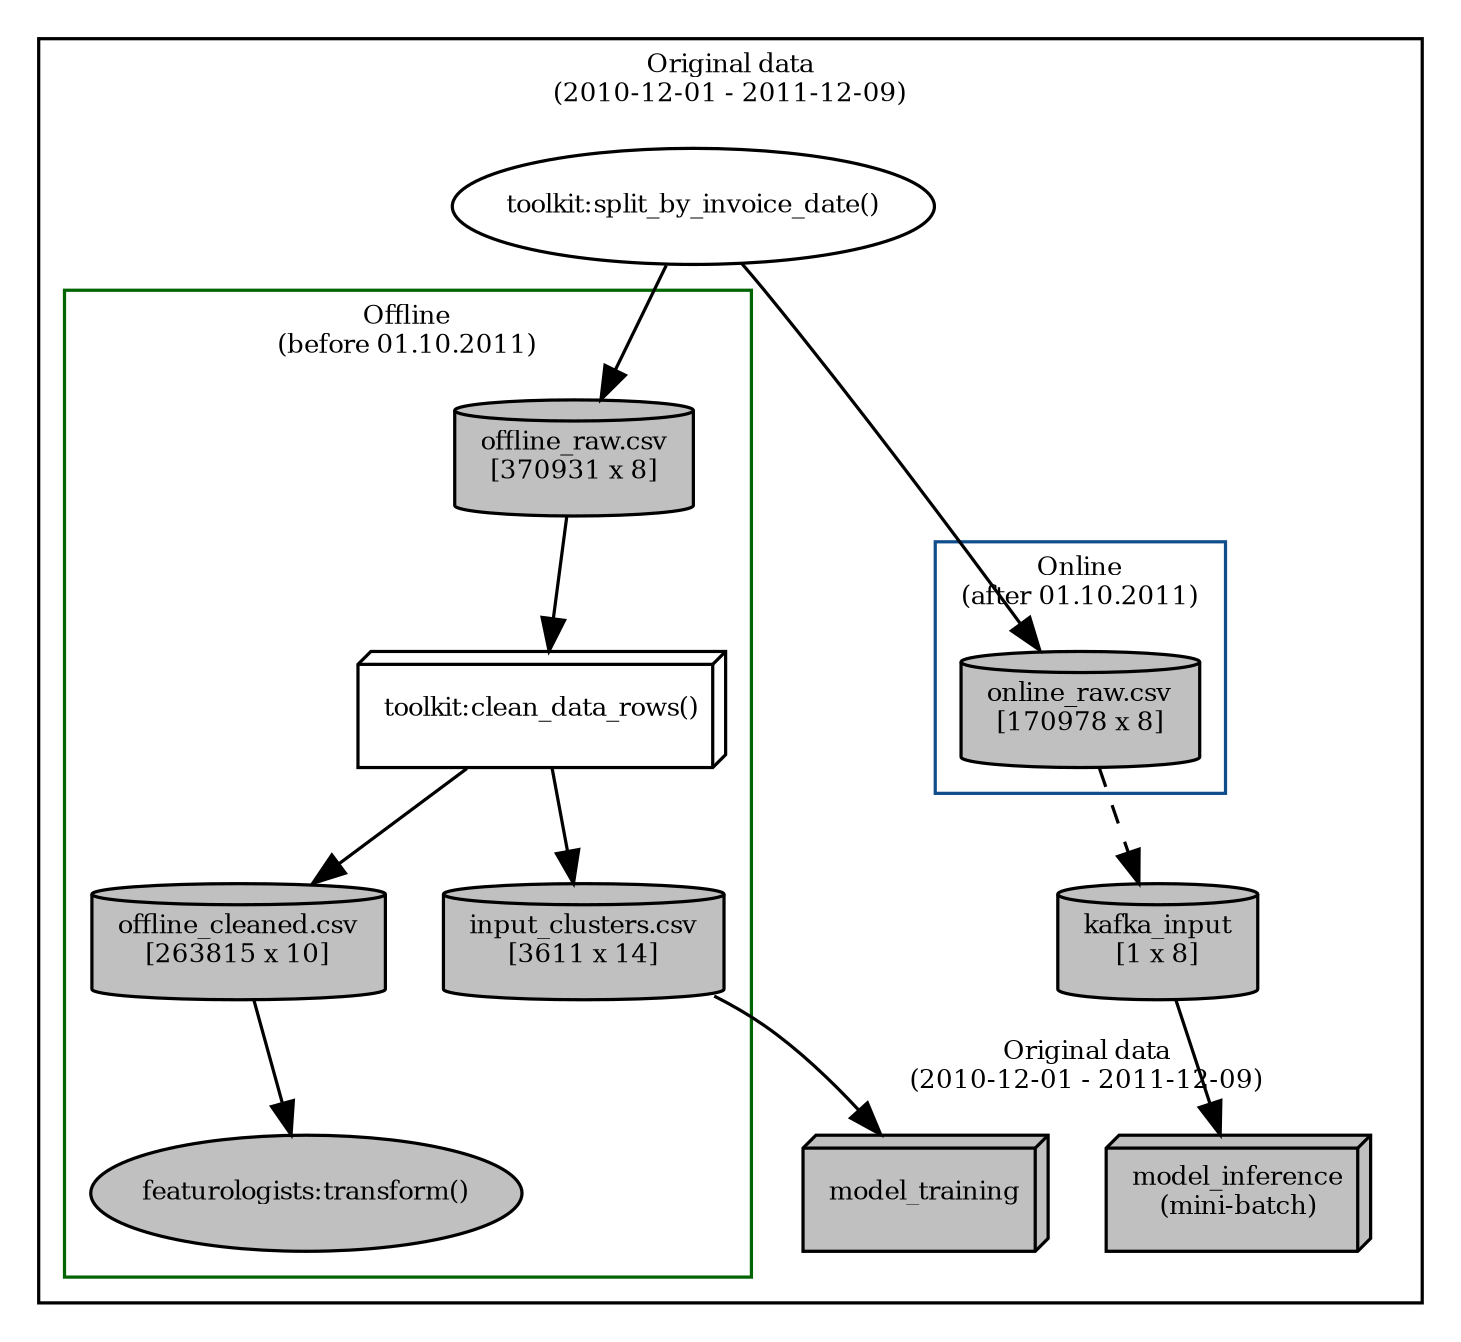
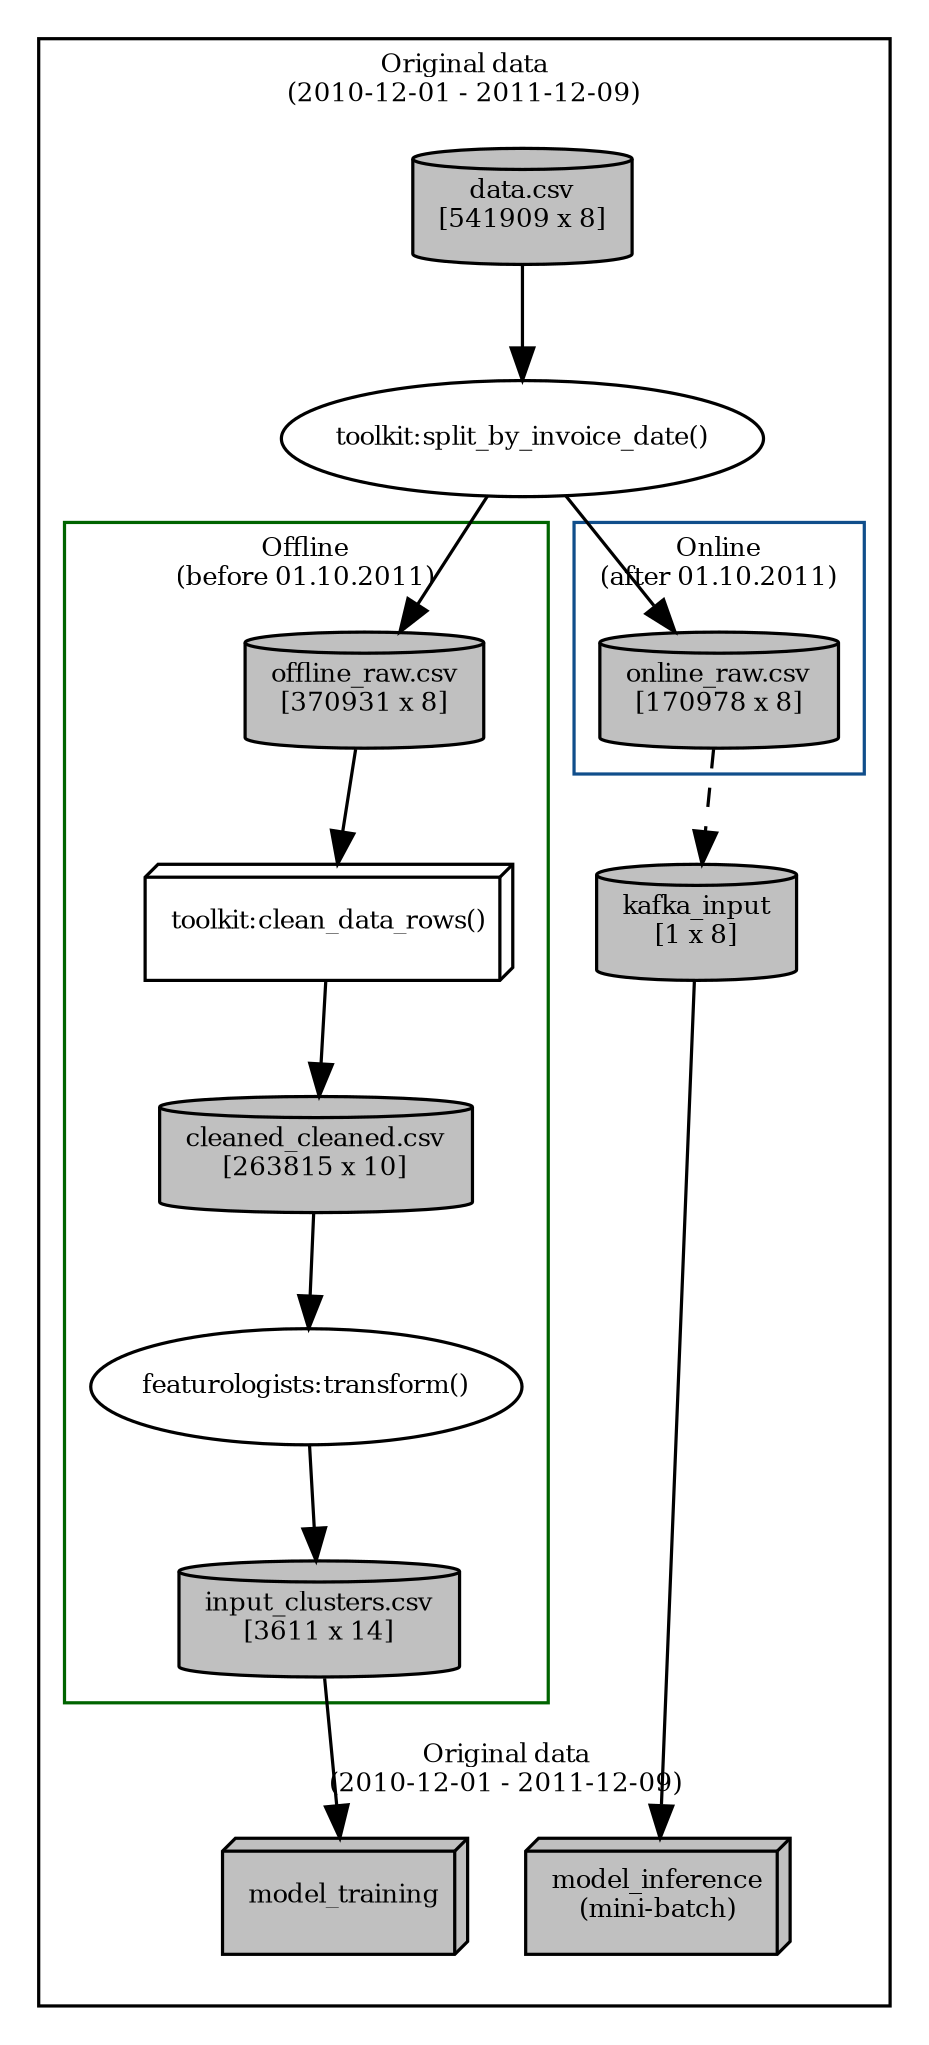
node "data.csv [541909 x 8]": added
edge "toolkit:clean_data_rows()" -> "input_clusters.csv [3611 x 14]": now "featurologists:transform()" -> "input_clusters.csv [3611 x 14]"
node "offline_cleaned.csv [263815 x 10]": label "offline_cleaned.csv [263815 x 10]" -> "cleaned_cleaned.csv [263815 x 10]"
node "featurologists:transform()": fillcolor gray -> white
